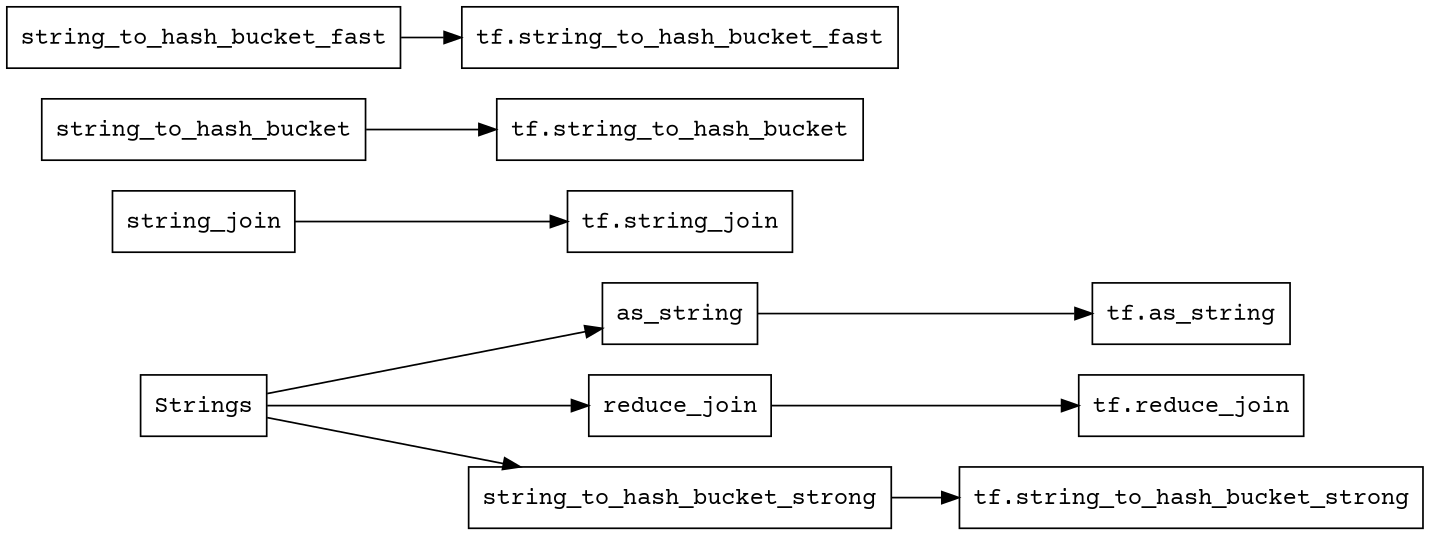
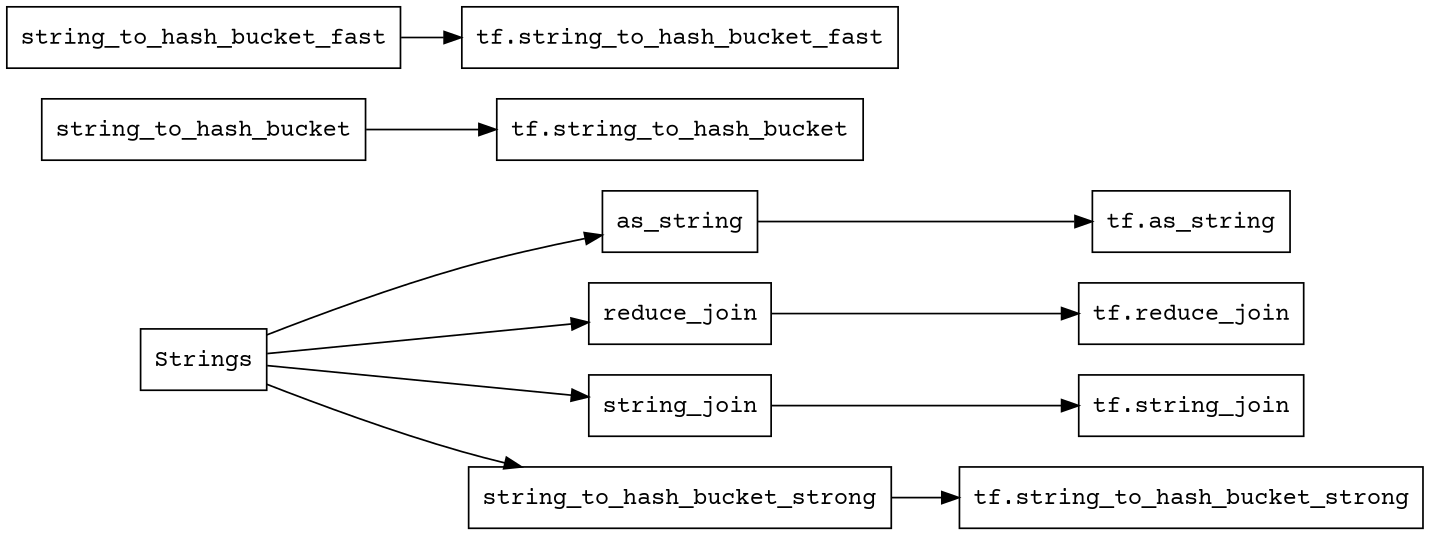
edge "Strings" -> "string_join": added
